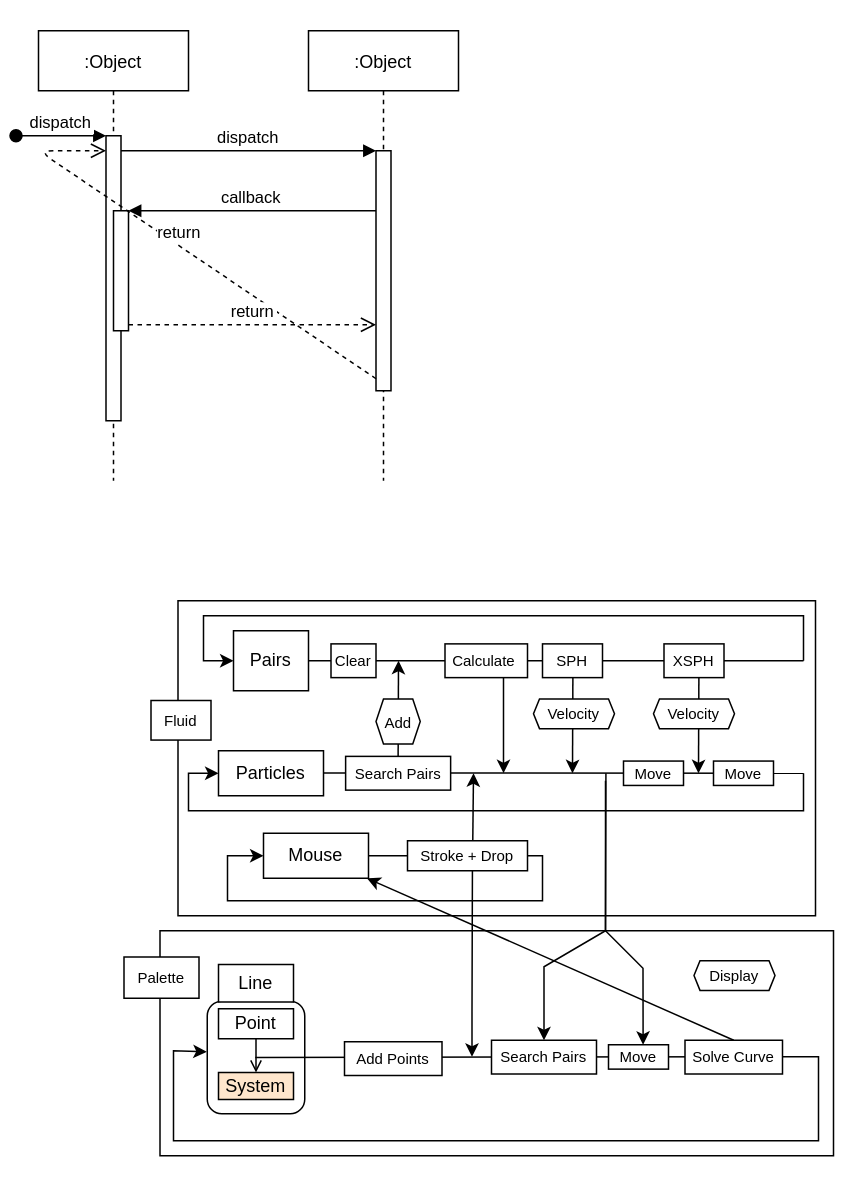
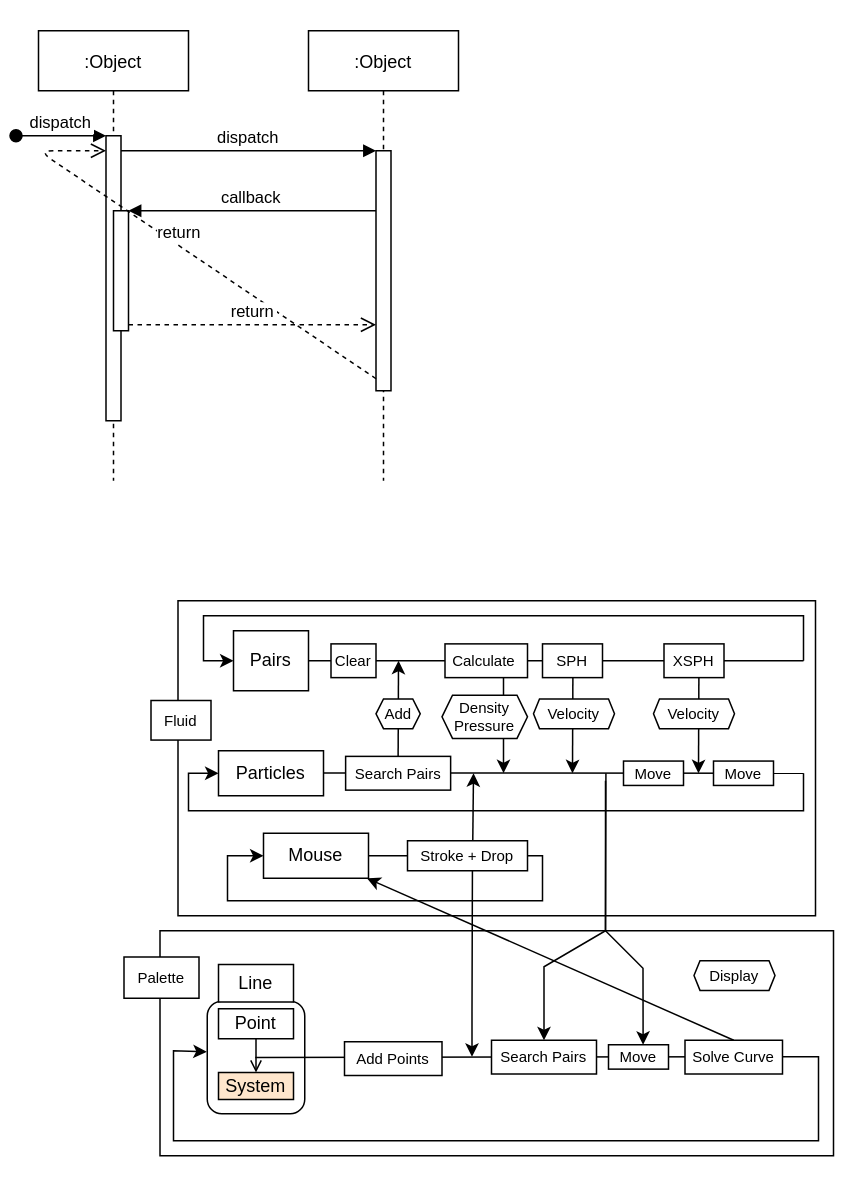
node "Density Pressure": added
node "Add": size 44x45 -> 44x30
